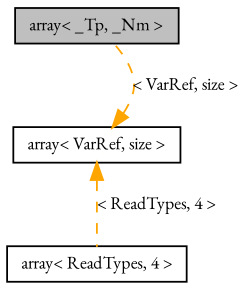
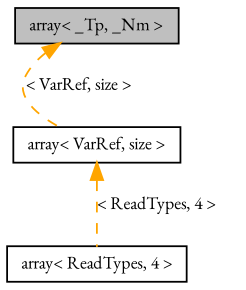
edge "array< _Tp, _Nm >" -> "array< VarRef, size >": reversed
